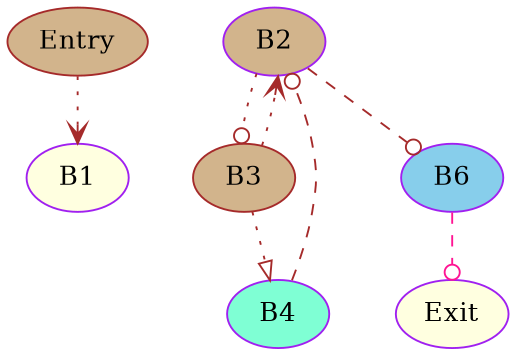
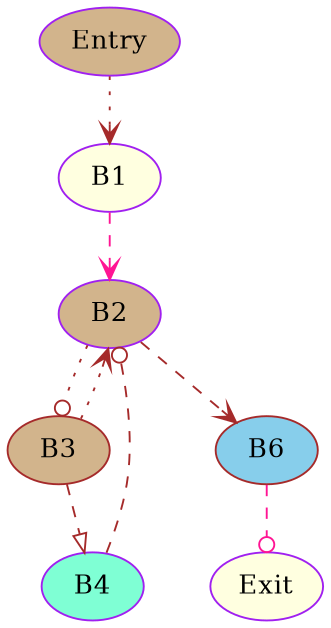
node "Entry": color brown -> purple
edge "B2" -> "B6": arrowhead odot -> vee
node "B6": color purple -> brown
edge "B1" -> "B2": added
edge "B3" -> "B4": style dotted -> dashed
